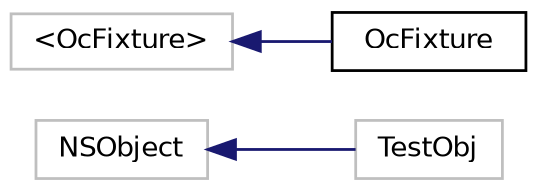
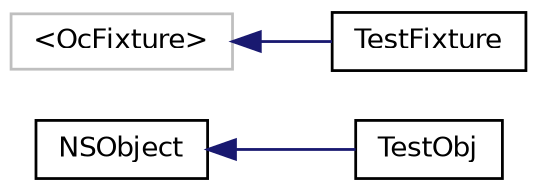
node "OcFixture": label "OcFixture" -> "TestFixture"
node "NSObject": color grey75 -> black
node "TestObj": color grey75 -> black
